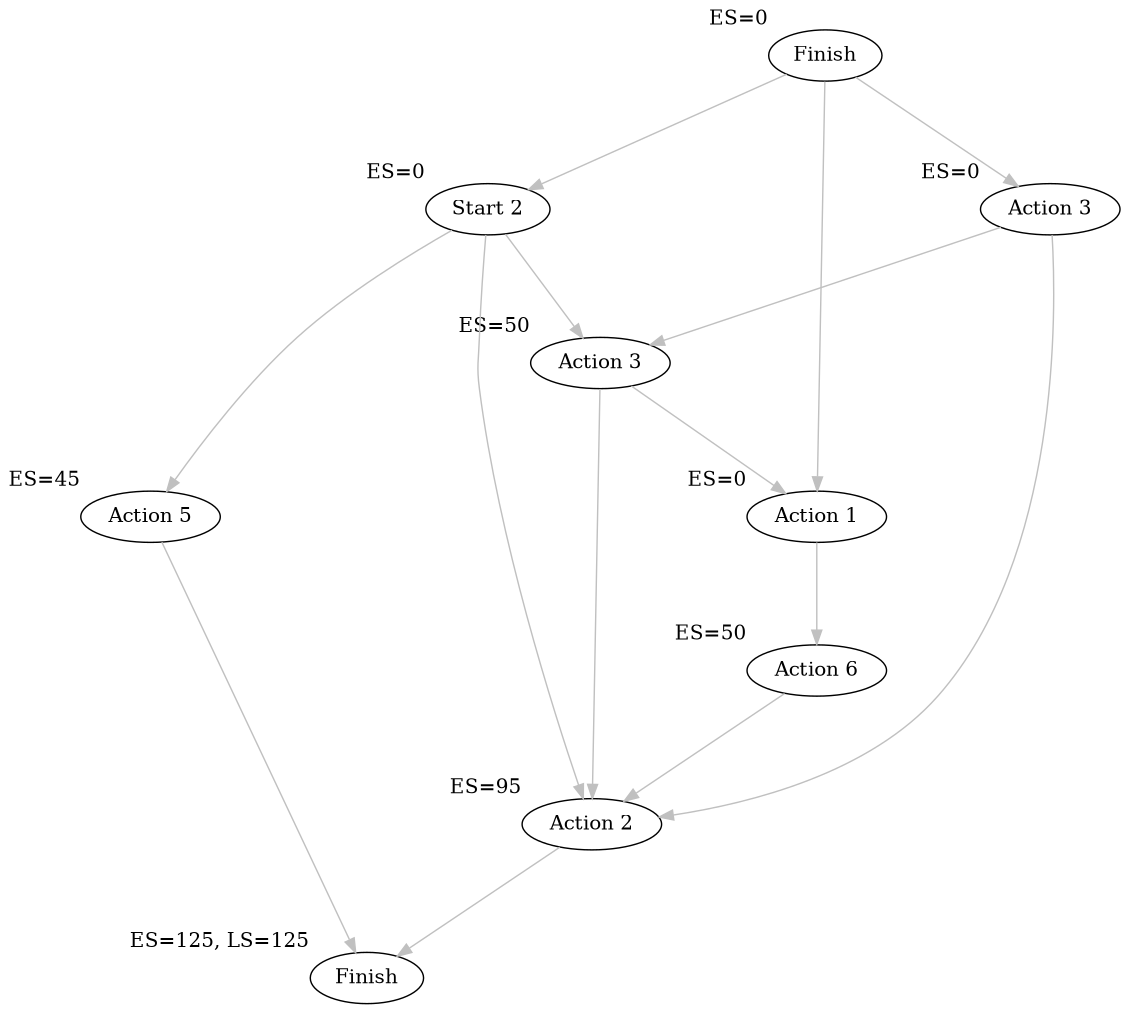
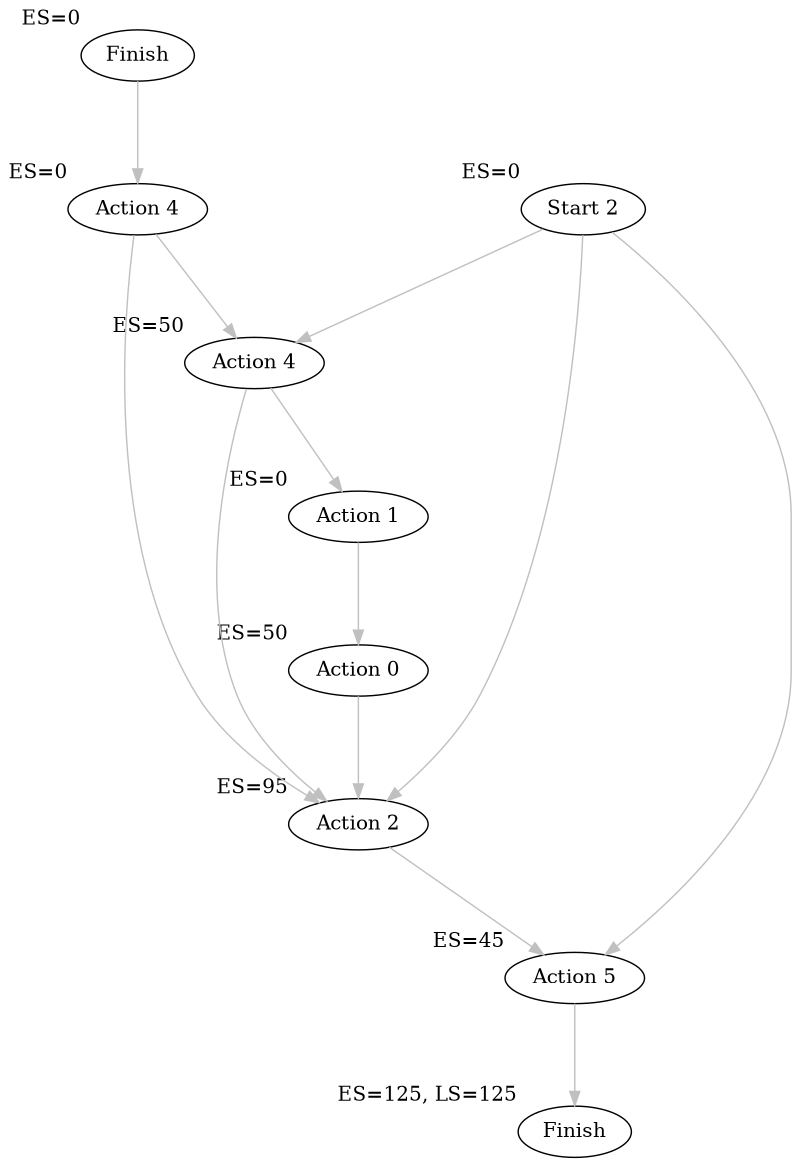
edge "Finish ES=0" -> "Start 2 ES=0": removed
node "Action 3 ES=0": label "Action 3 ES=0" -> "Action 4 ES=0"
edge "Finish ES=0" -> "Action 1 ES=0": removed
node "Action 3 ES=50": label "Action 3 ES=50" -> "Action 4 ES=50"
node "Action 6 ES=50": label "Action 6 ES=50" -> "Action 0 ES=50"
edge "Action 2 ES=95" -> "Finish ES=125, LS=125": now "Action 2 ES=95" -> "Action 5 ES=45"
